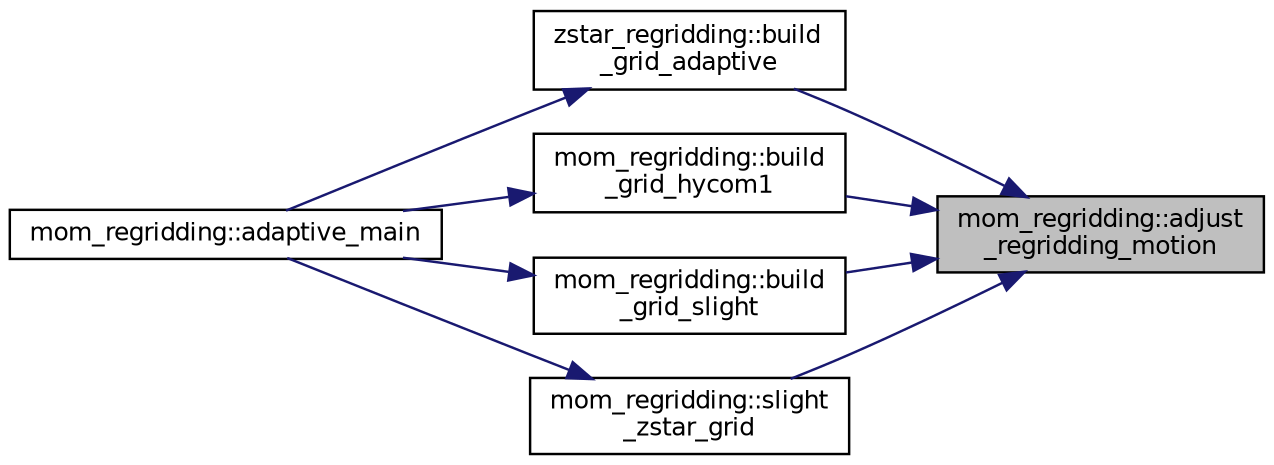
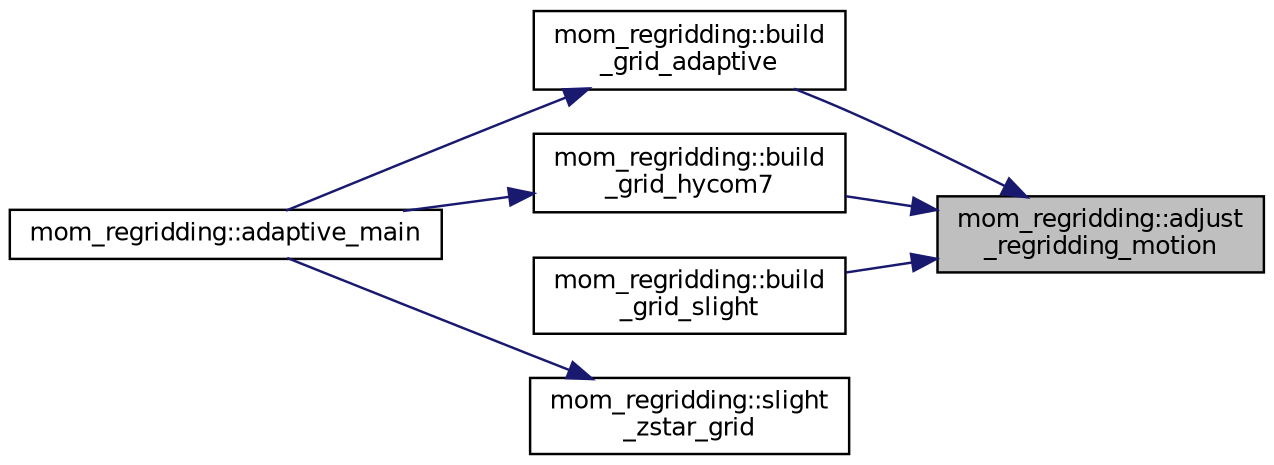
node "zstar_regridding::build _grid_adaptive": label "zstar_regridding::build _grid_adaptive" -> "mom_regridding::build _grid_adaptive"
node "mom_regridding::build _grid_hycom1": label "mom_regridding::build _grid_hycom1" -> "mom_regridding::build _grid_hycom7"
edge "mom_regridding::adaptive_main" -> "mom_regridding::build _grid_slight": removed
edge "mom_regridding::slight _zstar_grid" -> "mom_regridding::adjust _regridding_motion": removed
